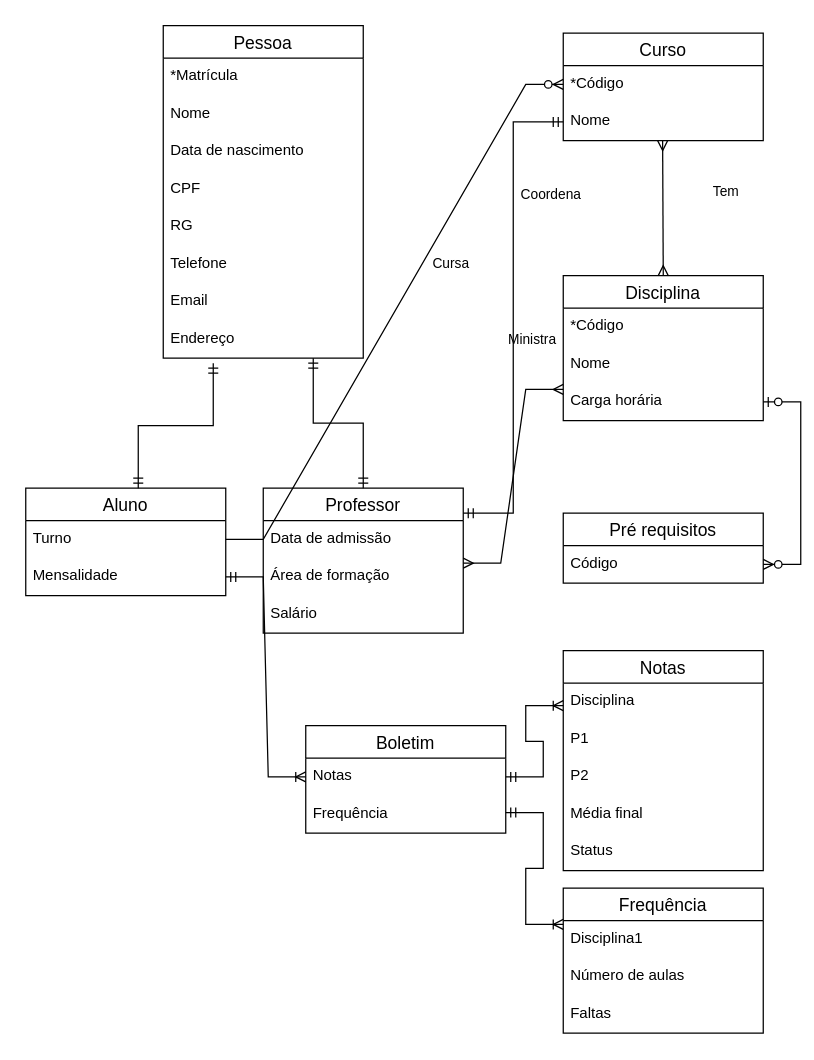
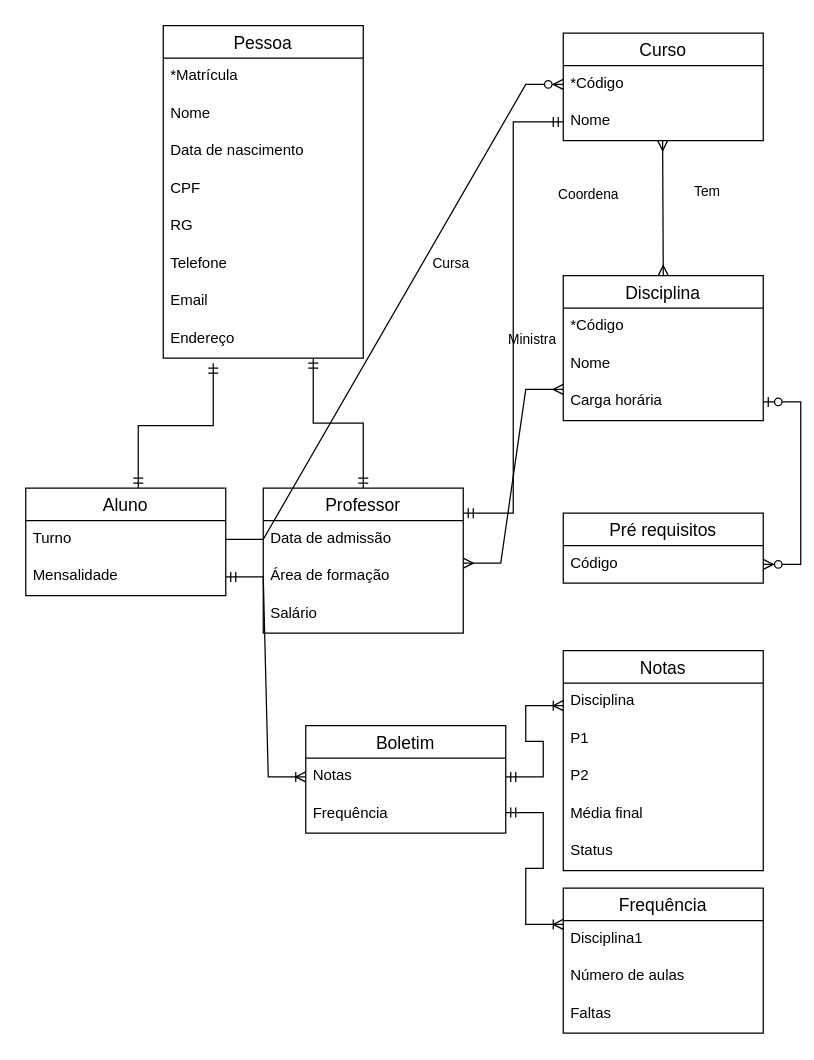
node "Tem": moved (726, 192) -> (707, 192)
node "Coordena": moved (551, 194) -> (588, 194)
